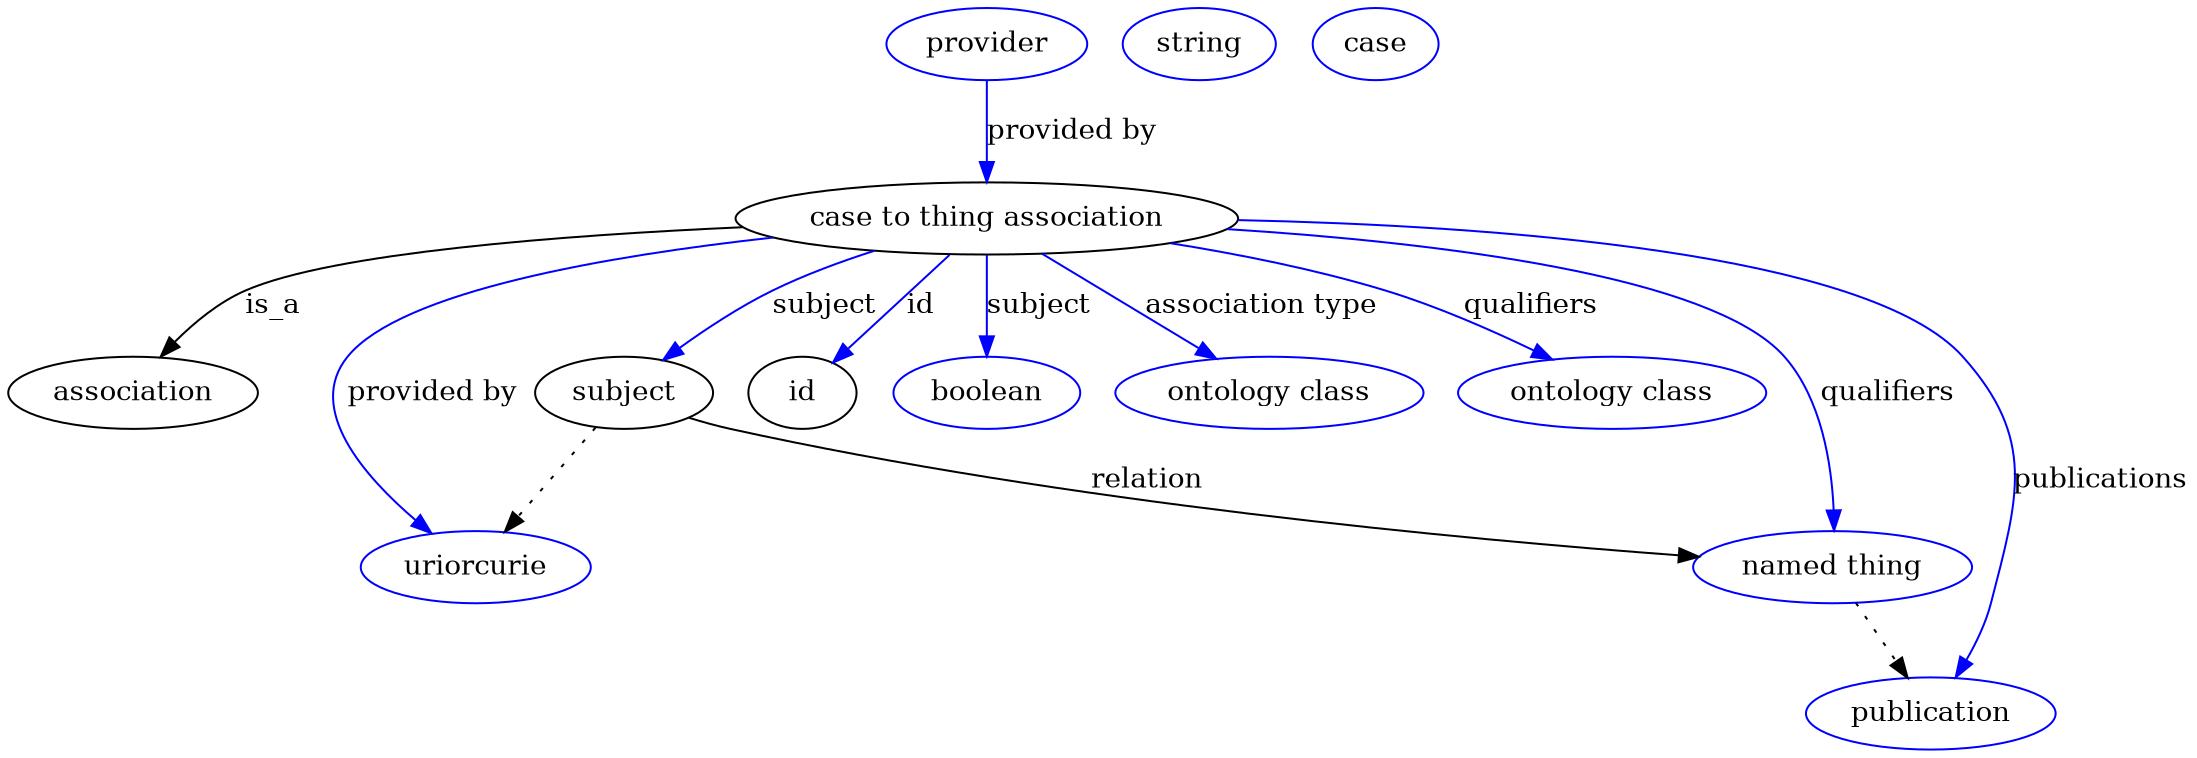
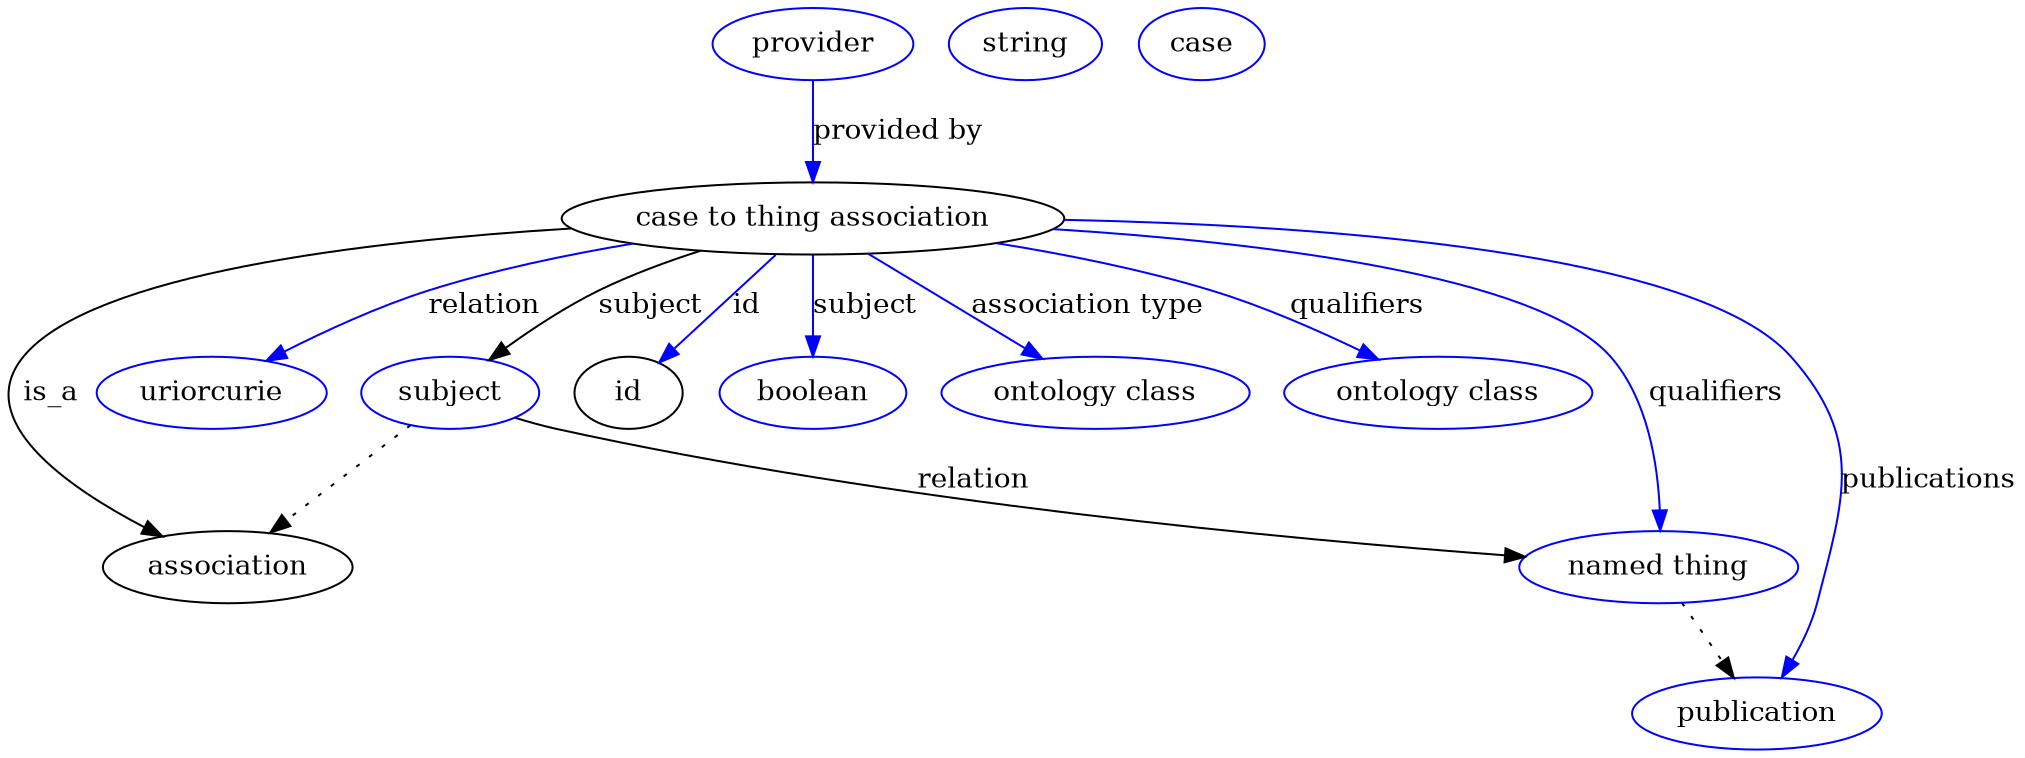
edge "case to thing association" -> "subject": color blue -> black
edge "case to thing association" -> "uriorcurie": label "provided by" -> "relation"
node "subject": color black -> blue
edge "subject" -> "uriorcurie": now "subject" -> "association"
